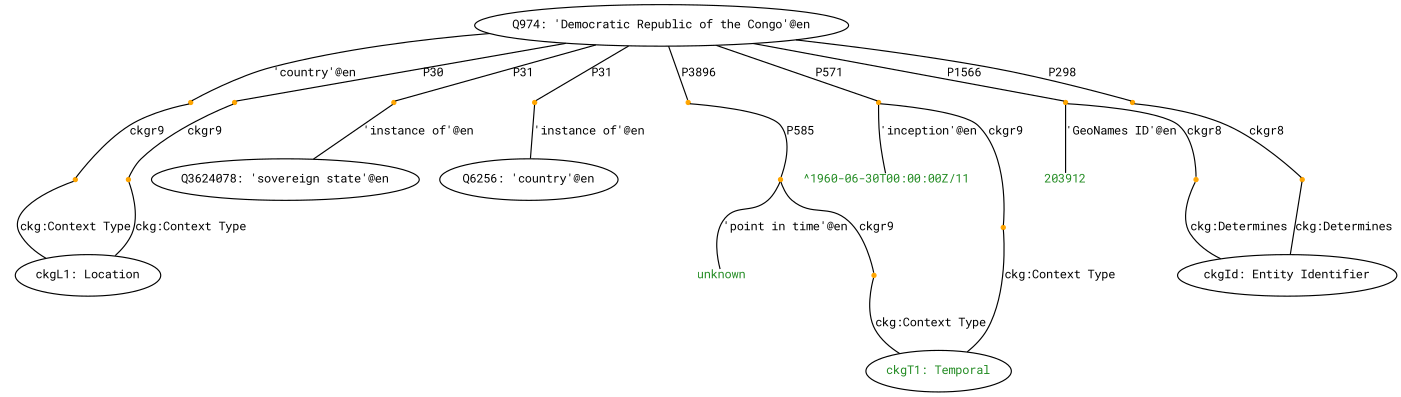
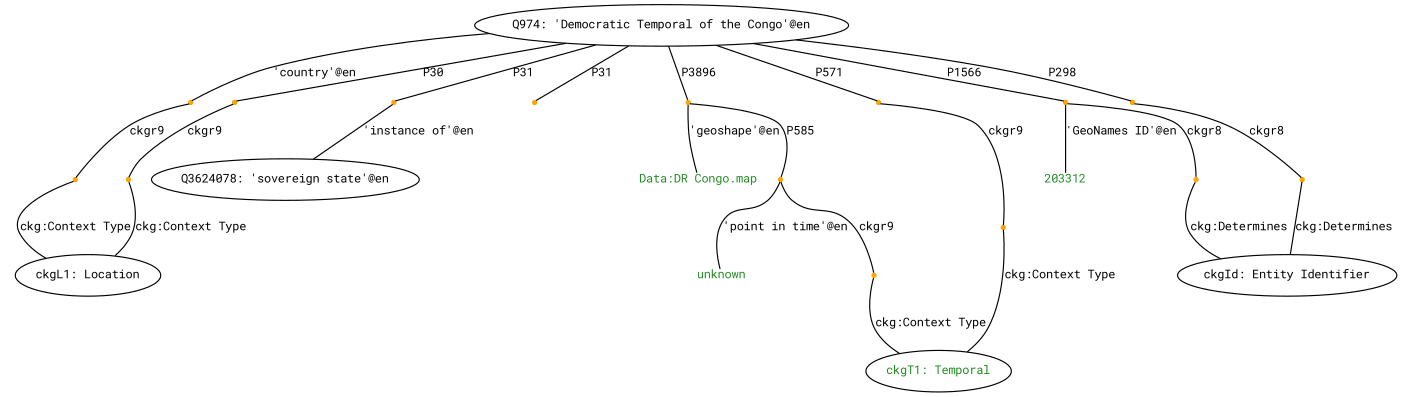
node "Q974: 'Democratic Republic of the Congo'@en": label "Q974: 'Democratic Republic of the Congo'@en" -> "Q974: 'Democratic Temporal of the Congo'@en"
node "Q6256: 'country'@en": removed
node "Data:DR Congo.map": added
node "^1960-06-30T00:00:00Z/11": removed
node "203912": label "203912" -> "203312"
